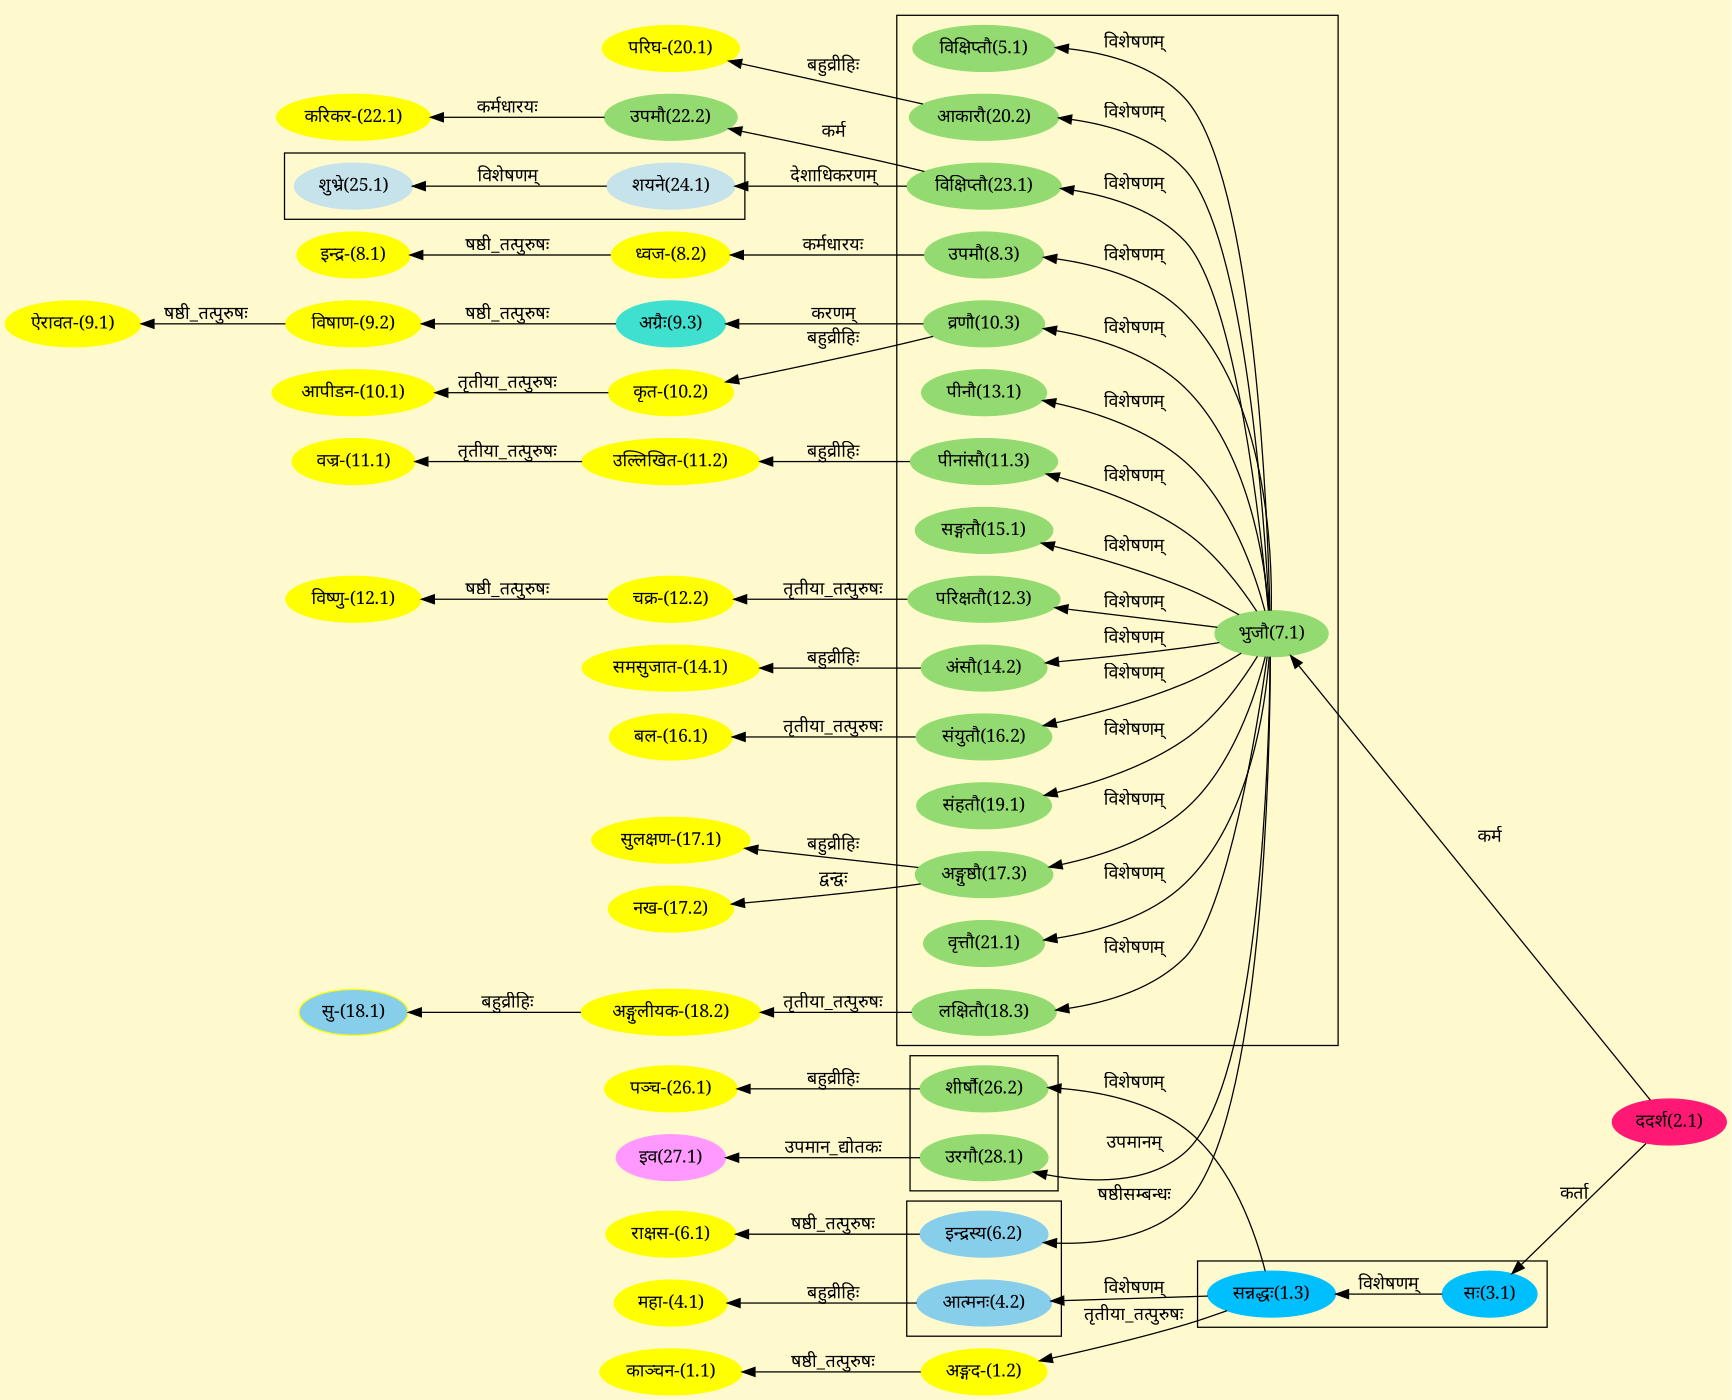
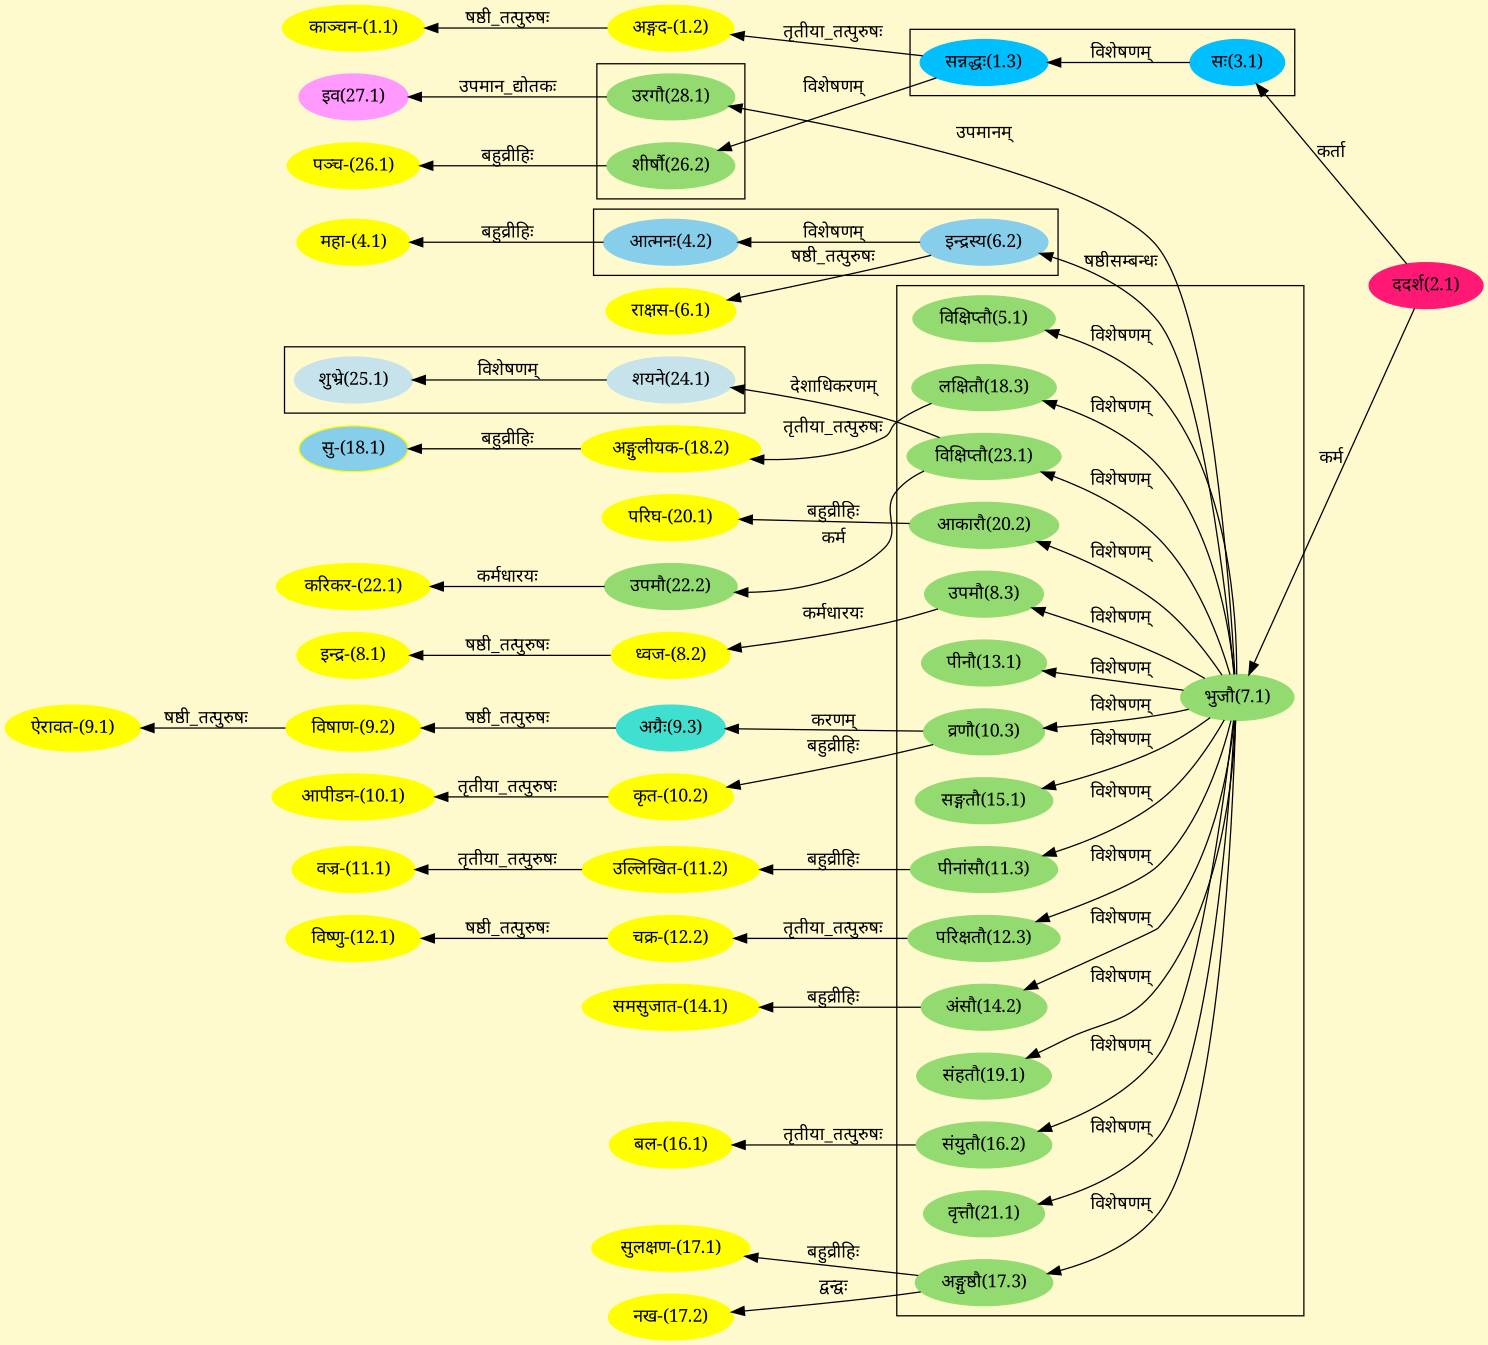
edge "सन्नद्धः(1.3)" -> "आत्मनः(4.2)": now "इन्द्रस्य(6.2)" -> "आत्मनः(4.2)"
